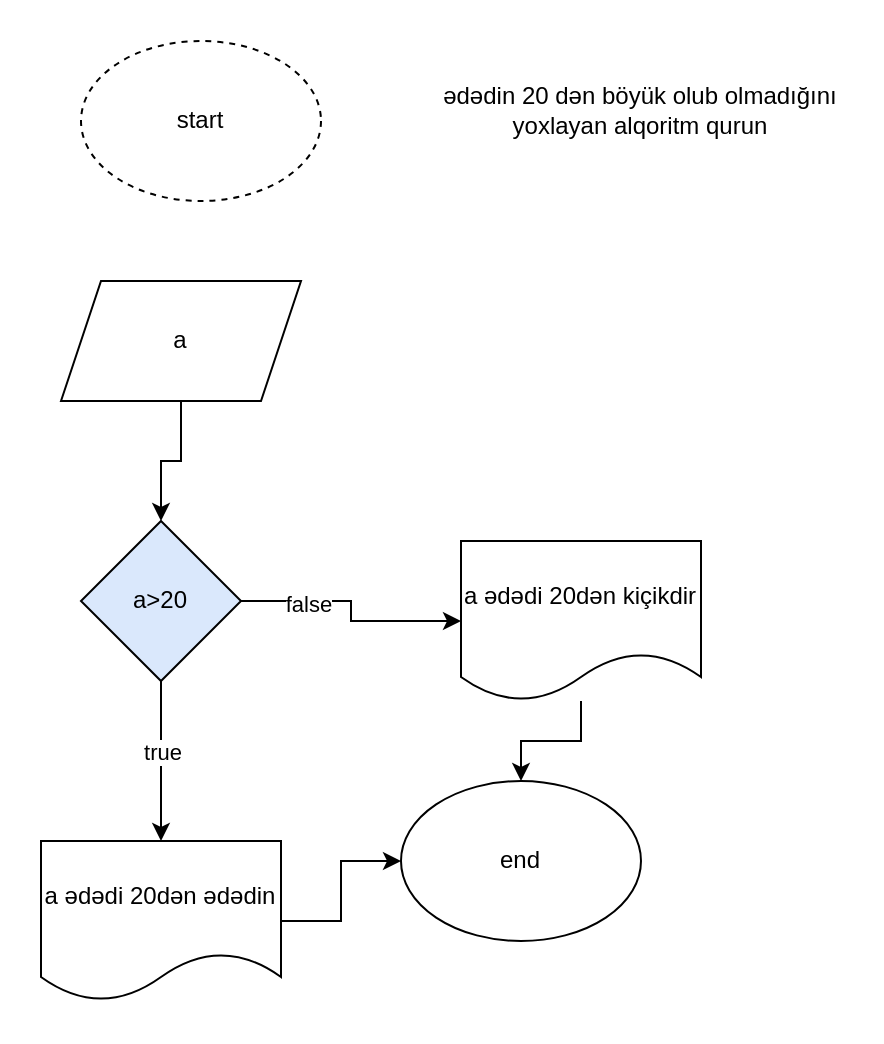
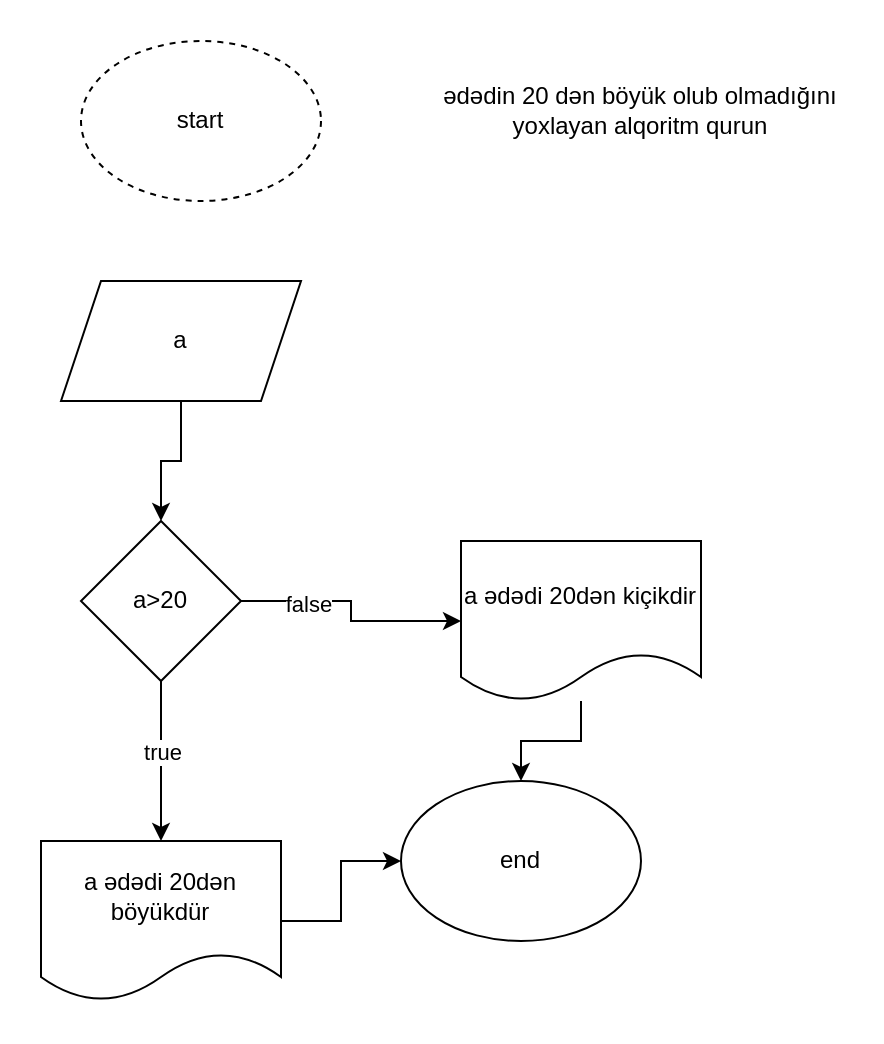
node "a>20": fillcolor #dae8fc -> #ffffff
node "a ədədi 20dən ədədin": label "a ədədi 20dən ədədin" -> "a ədədi 20dən böyükdür"
